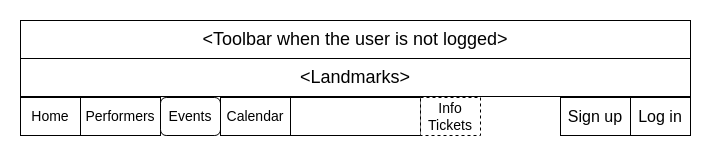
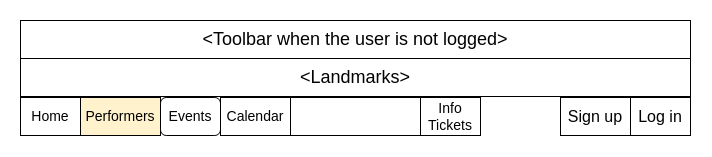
node "Performers": fillcolor #ffffff -> #fff2cc
node "Info Tickets": style dashed -> solid
